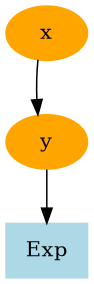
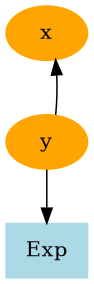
edge "x" -> "y": reversed
